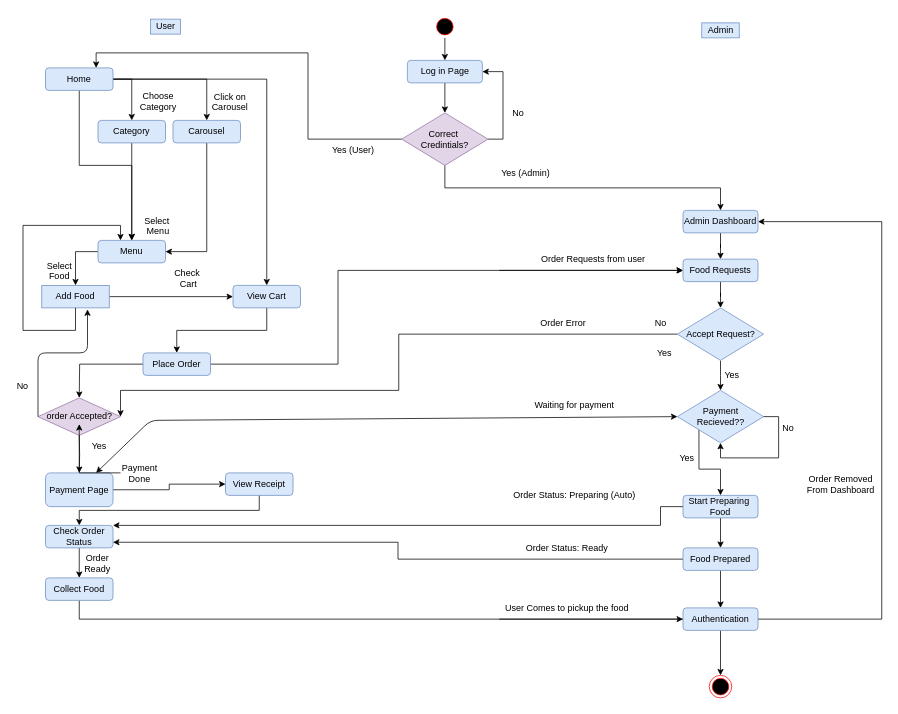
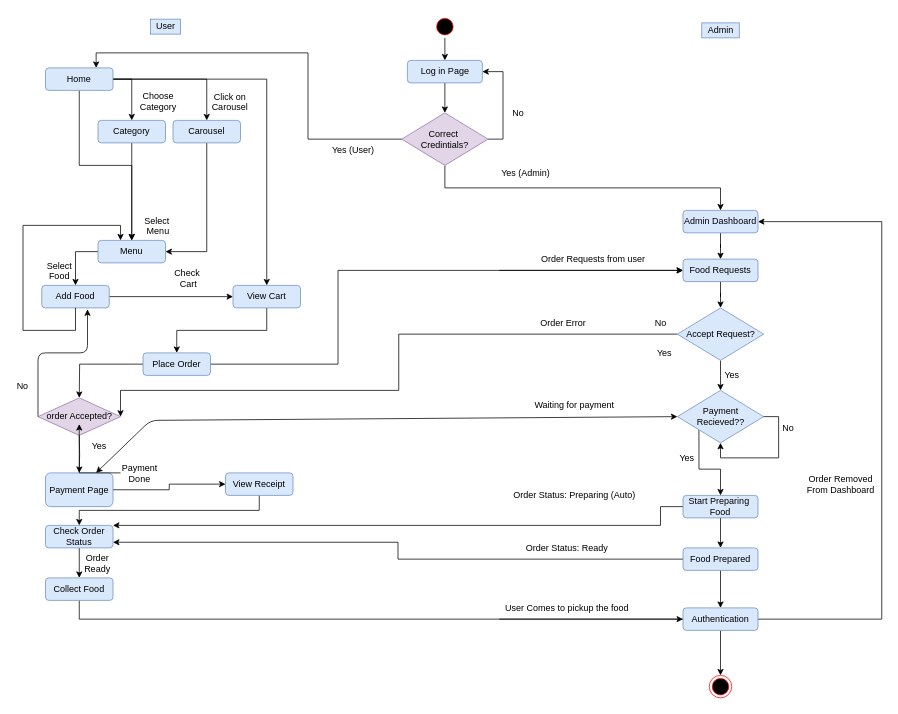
node "Add Food": shape rectangle -> rounded rectangle
